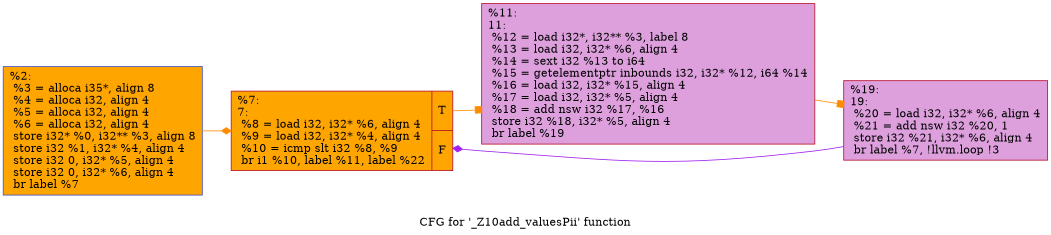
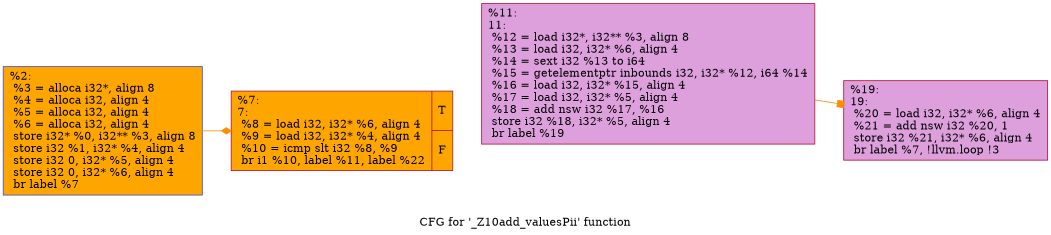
node "%11:": text "%12 = load i32*, i32** %3, label 8" -> "%12 = load i32*, i32** %3, align 8"
node "%2:": text "%3 = alloca i35*, align 8" -> "%3 = alloca i32*, align 8"
edge "%7:" -> "%11:": removed
edge "%19:" -> "%7:": removed
